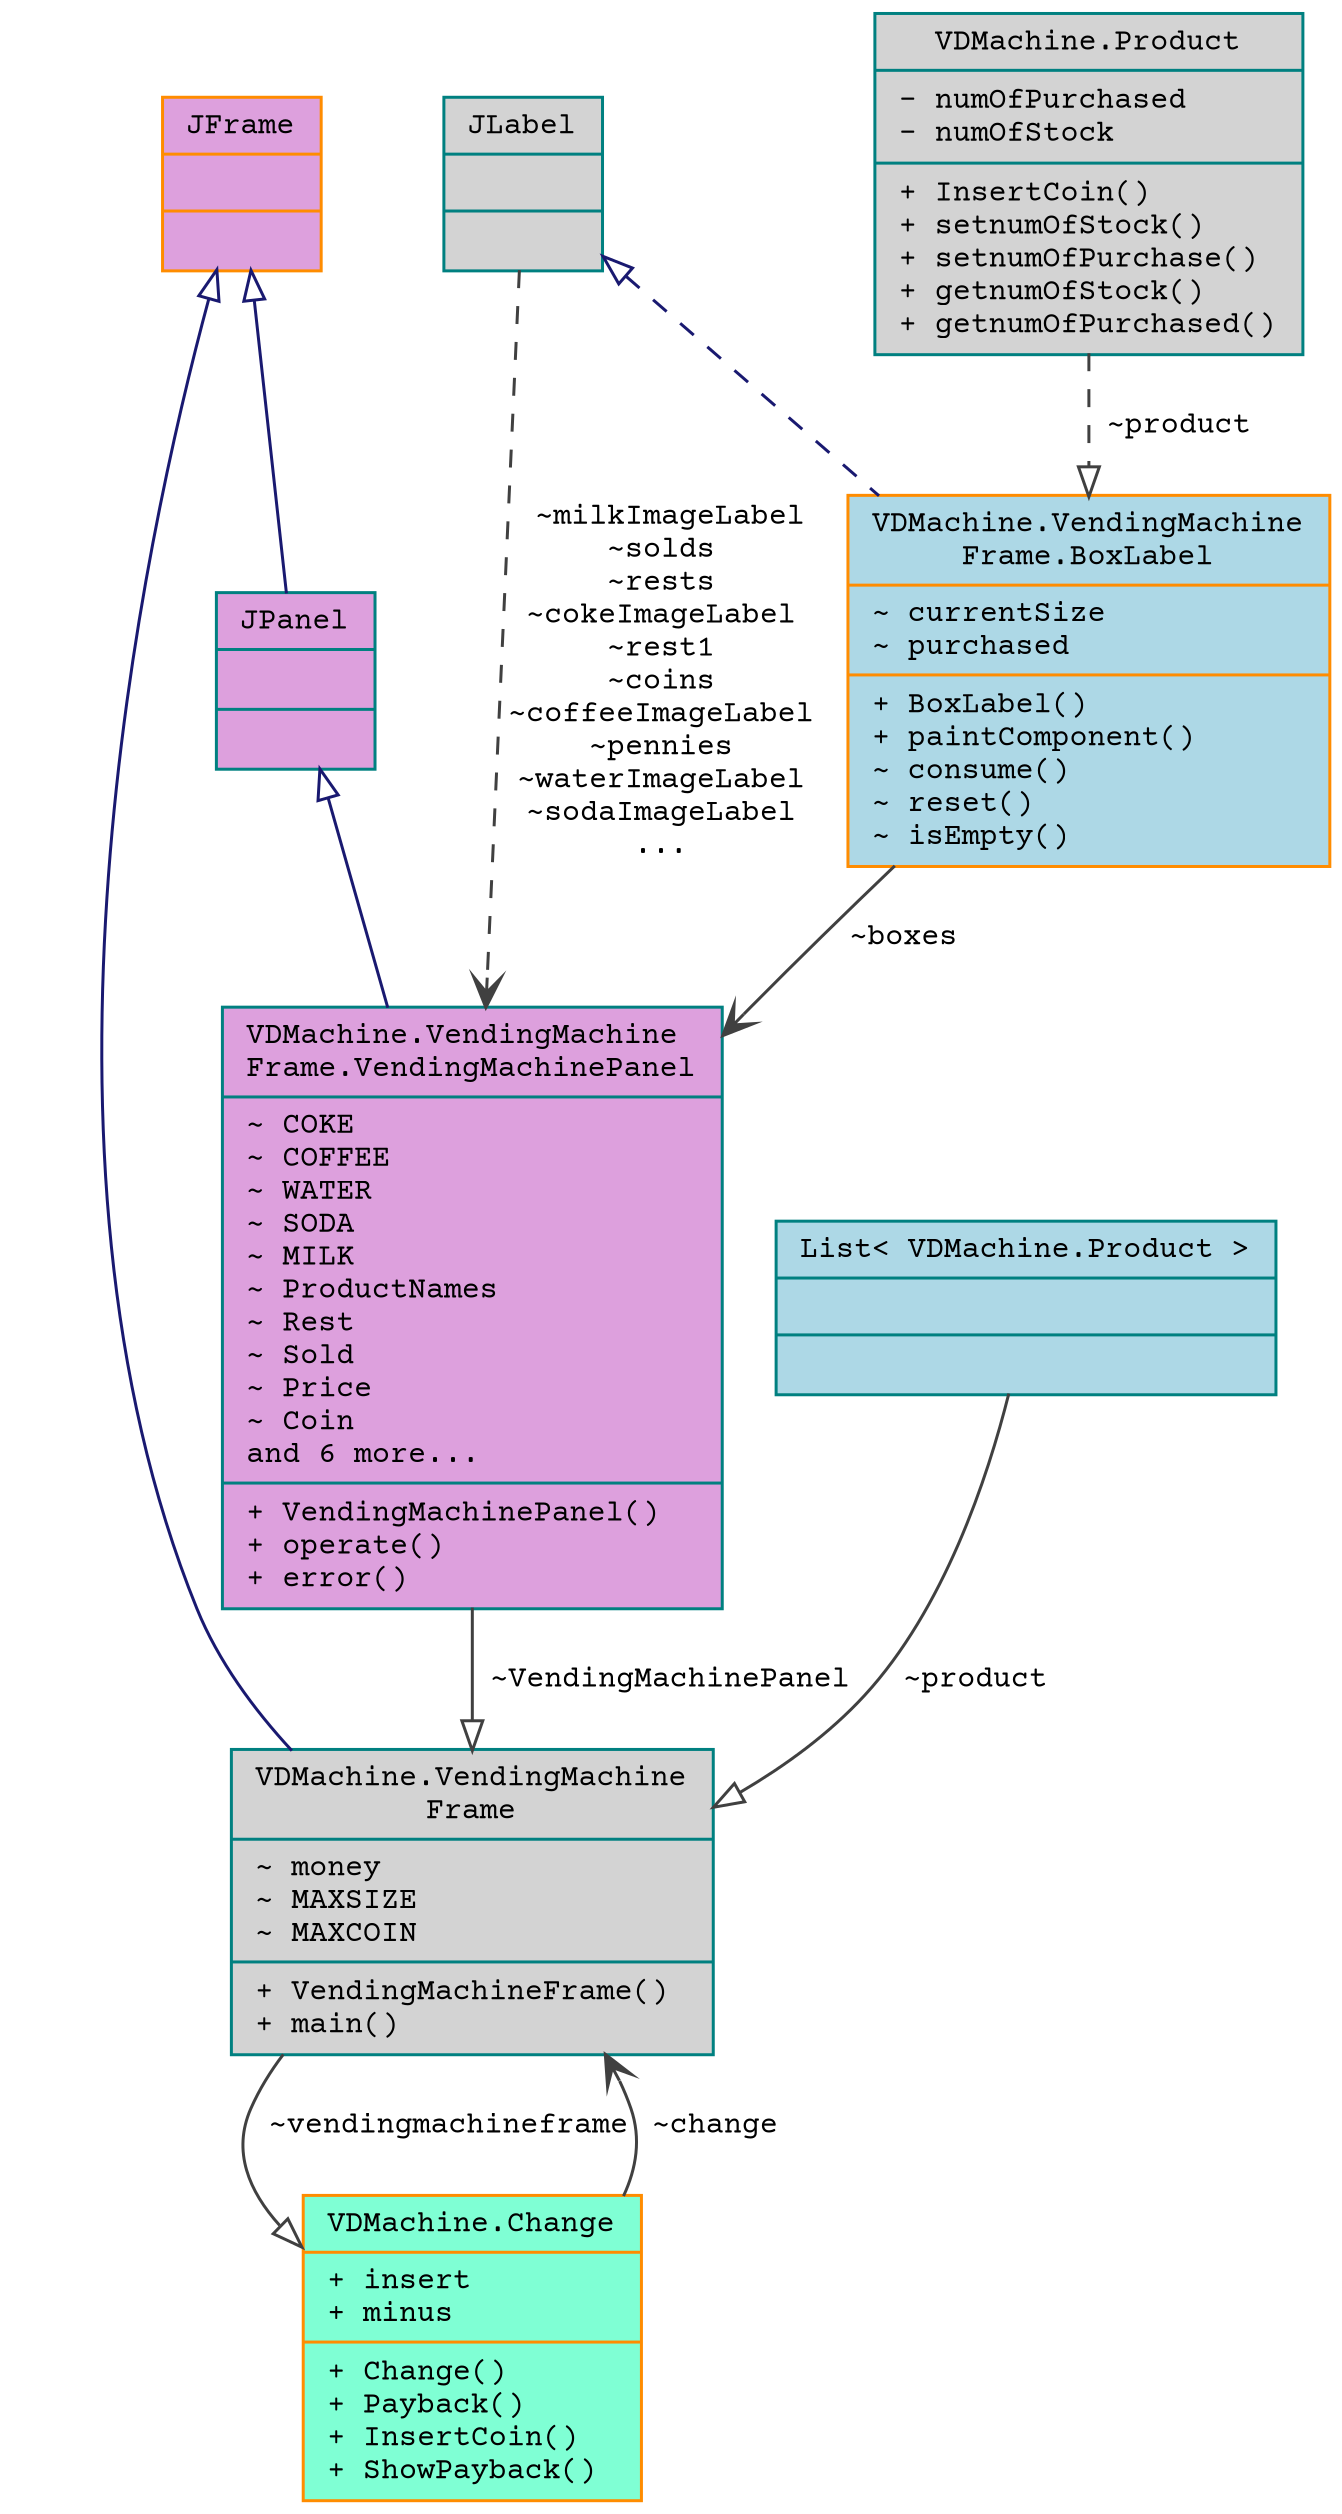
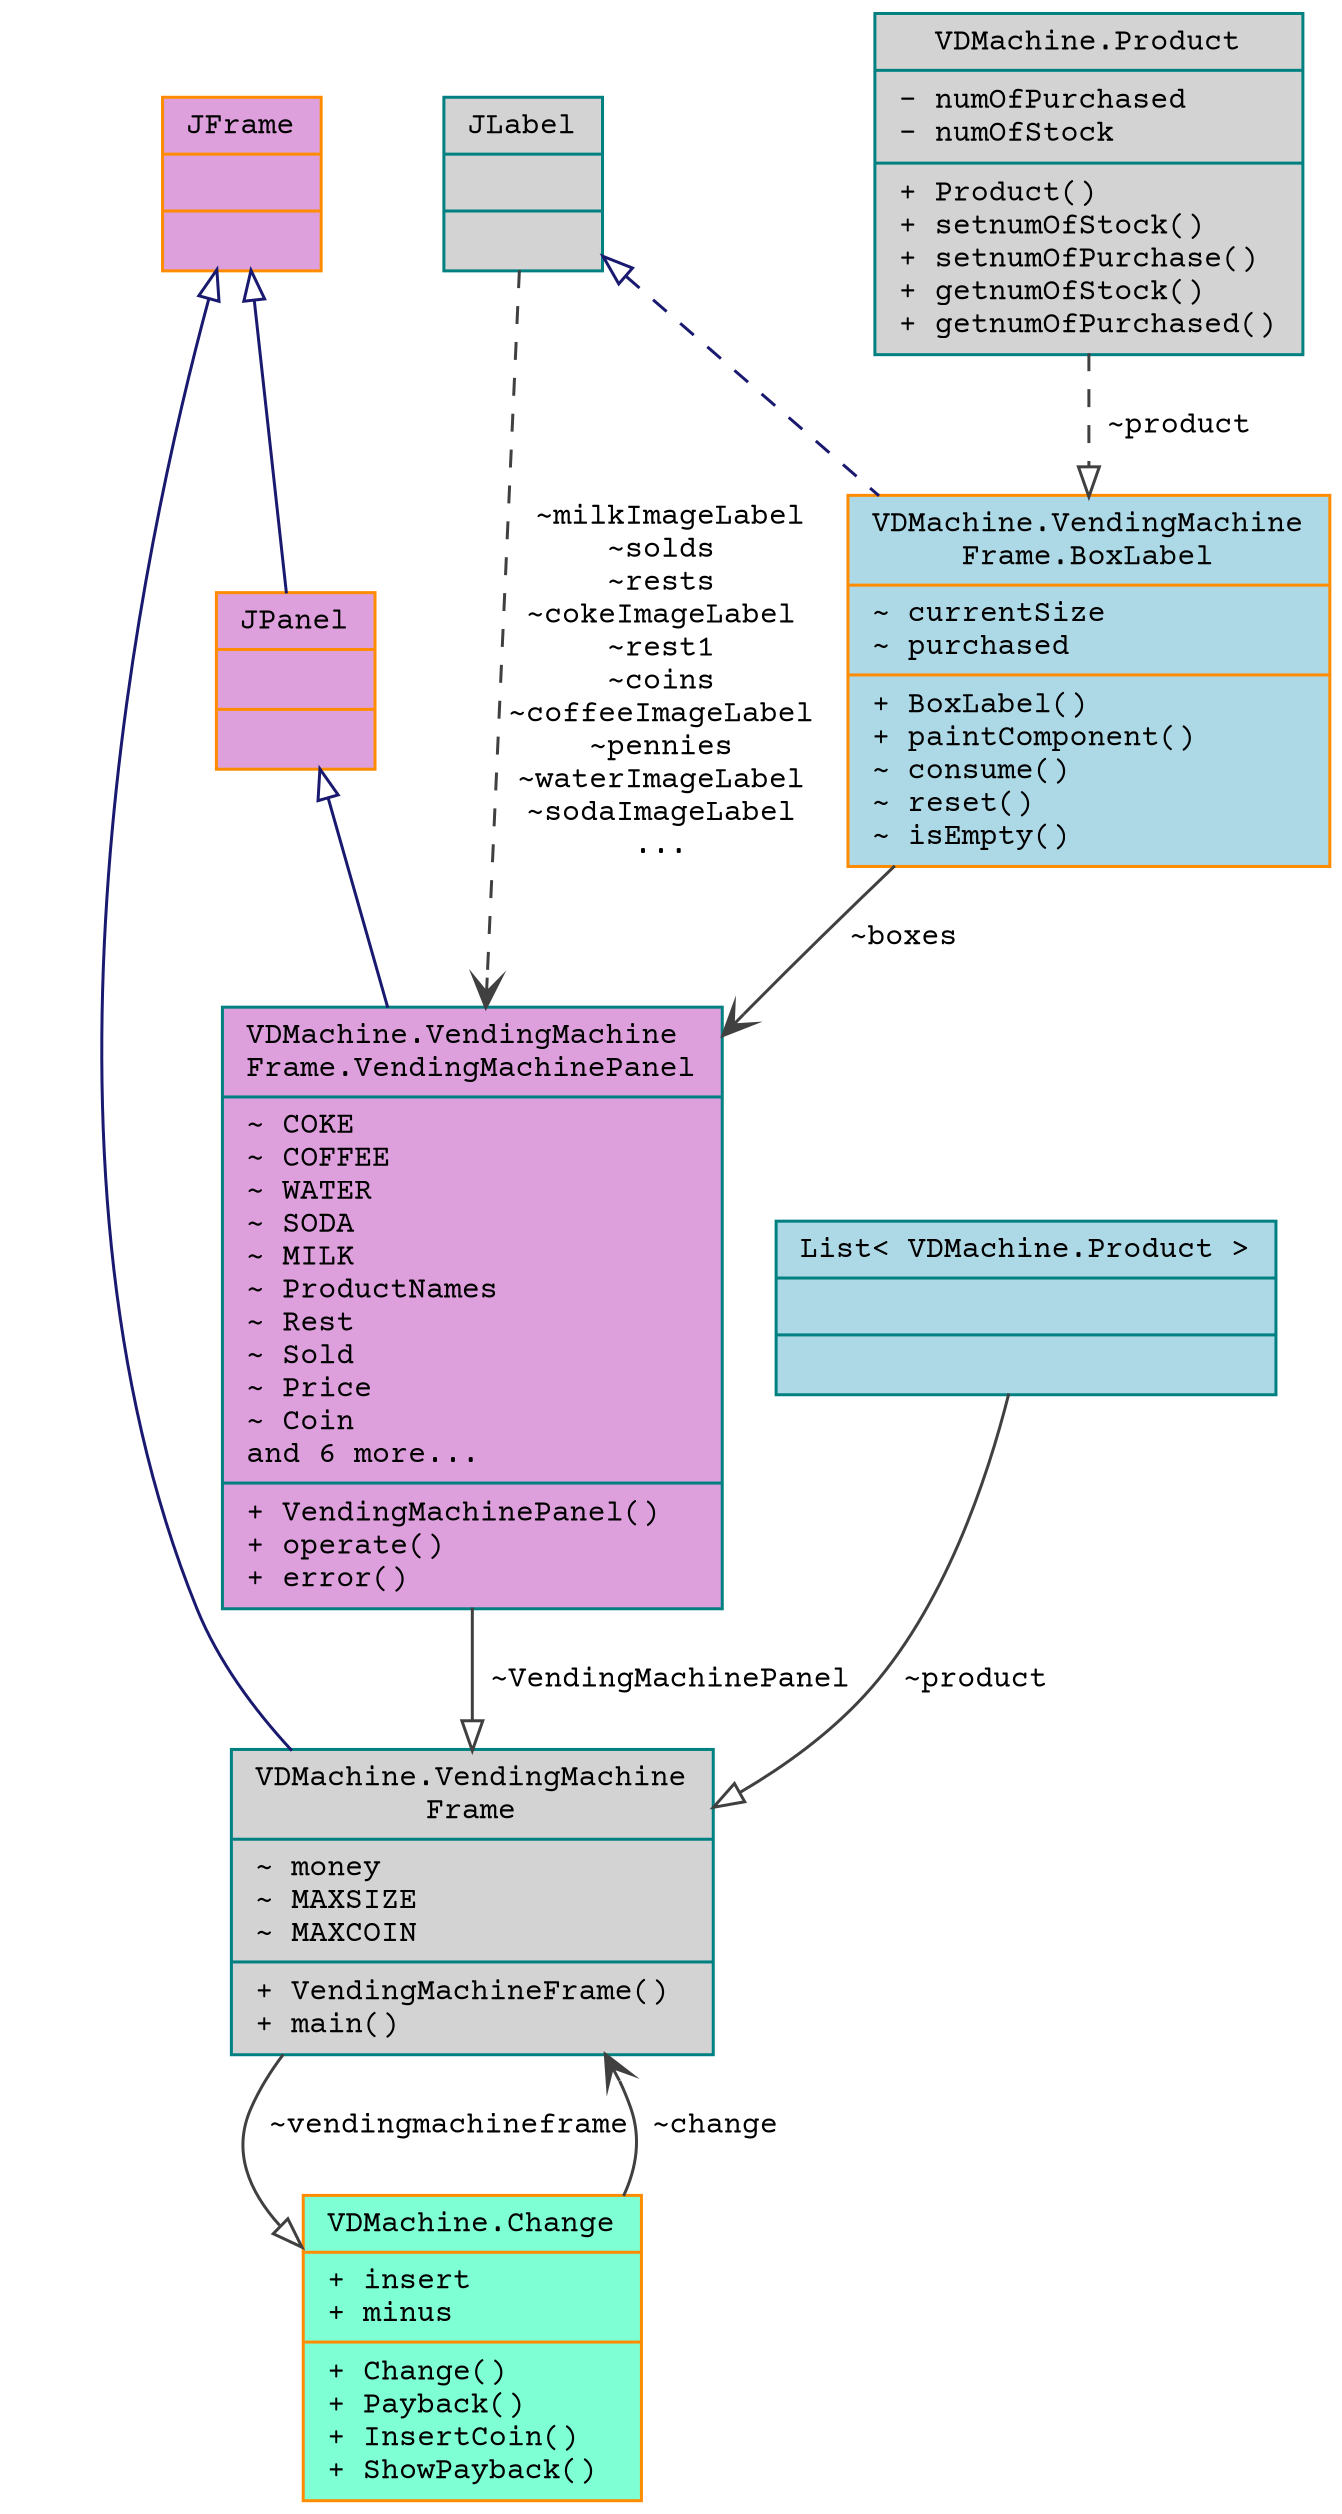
node "VDMachine.Product": text "+ InsertCoin()" -> "+ Product()"
node "JPanel": color teal -> darkorange
